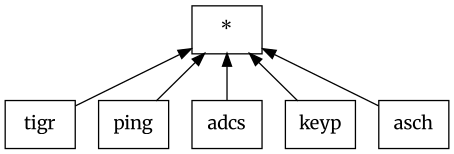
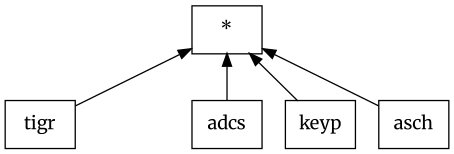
node "ping": removed
